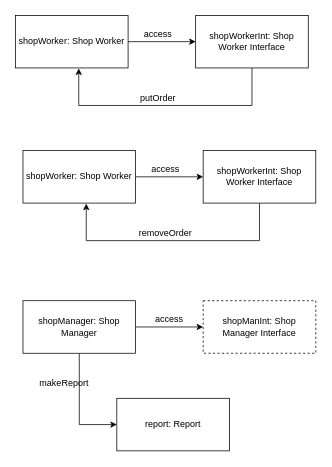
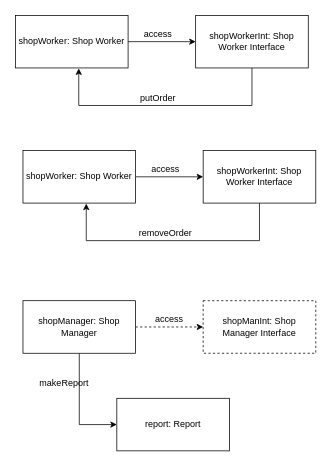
edge "shopManager: Shop Manager" -> "shopManInt: Shop Manager Interface": style solid -> dashed
